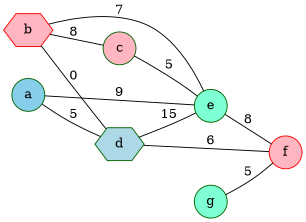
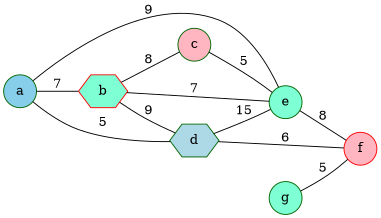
node "b": fillcolor lightpink -> aquamarine
edge "b" -- "d": label "0" -> "9"
edge "a" -- "b": added, label "7"
